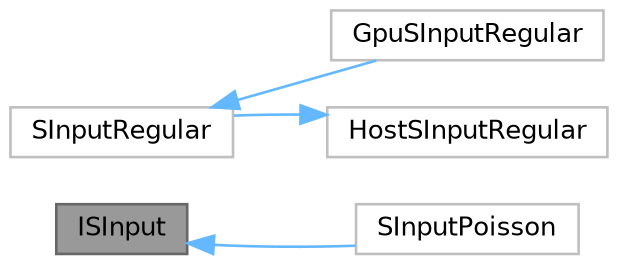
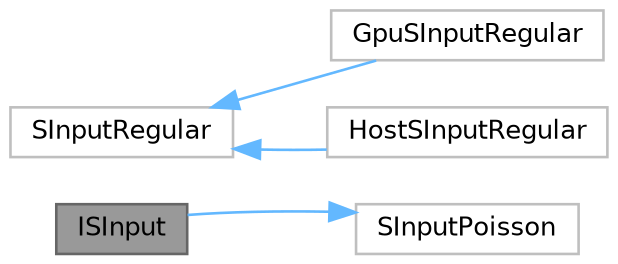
edge "SInputRegular" -> "HostSInputRegular": reversed
edge "SInputPoisson" -> "ISInput": reversed
